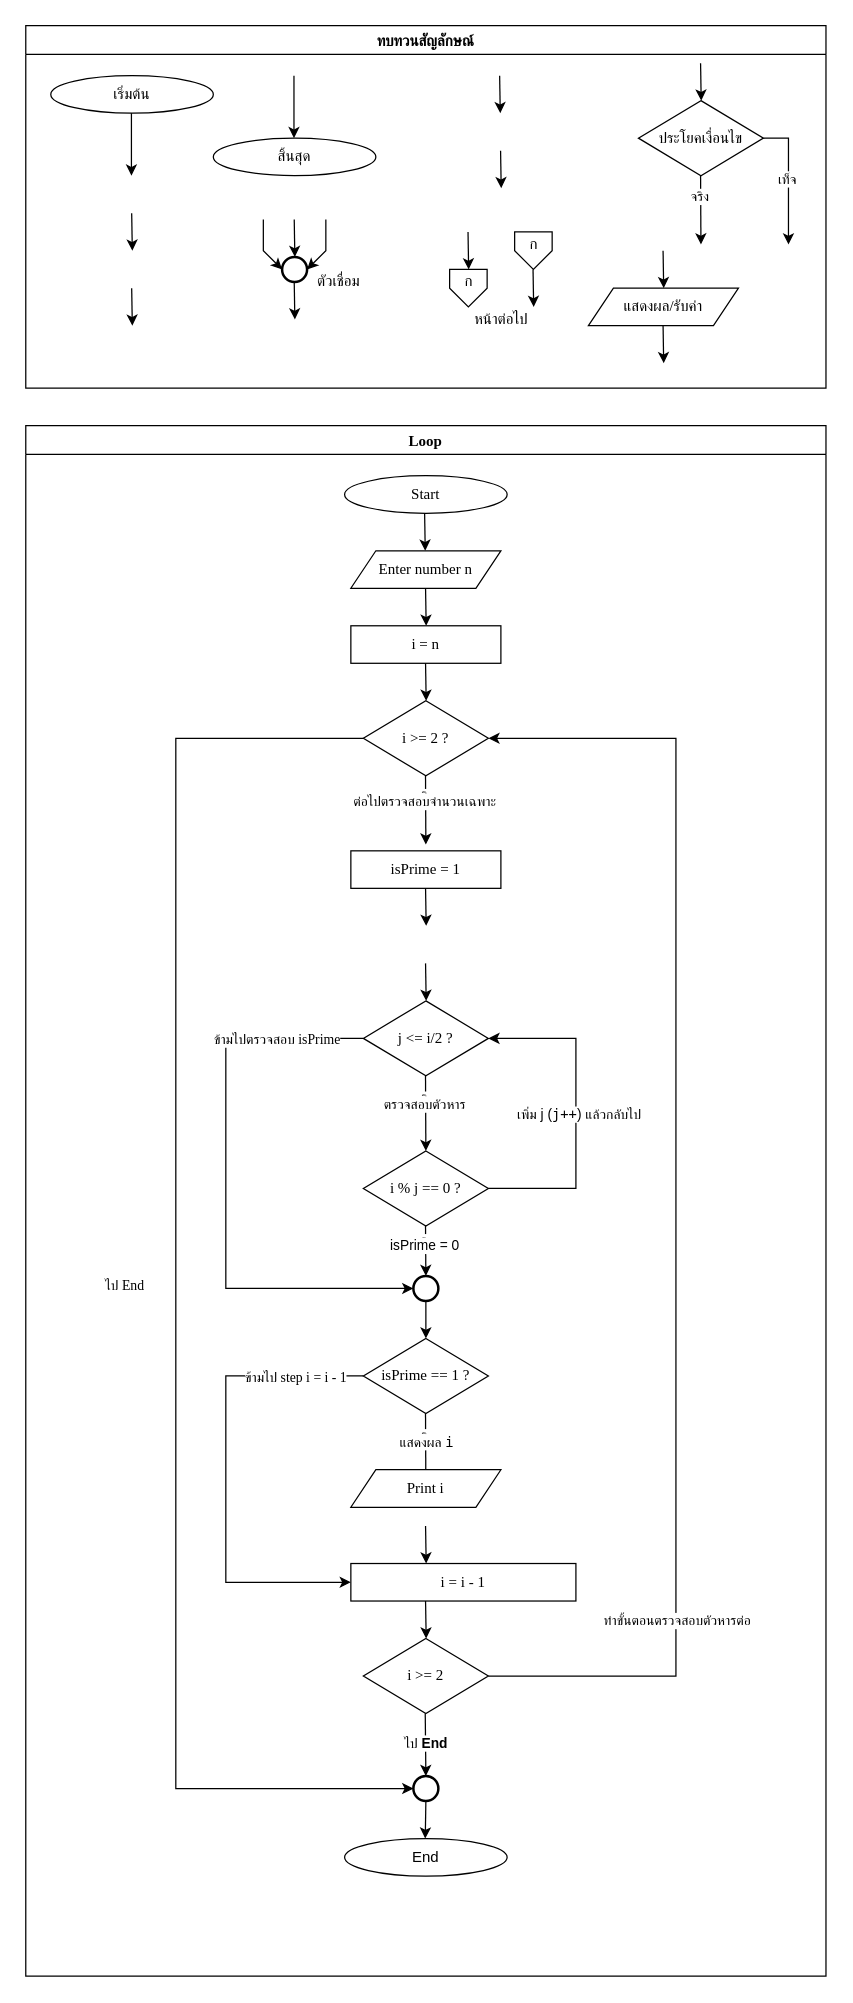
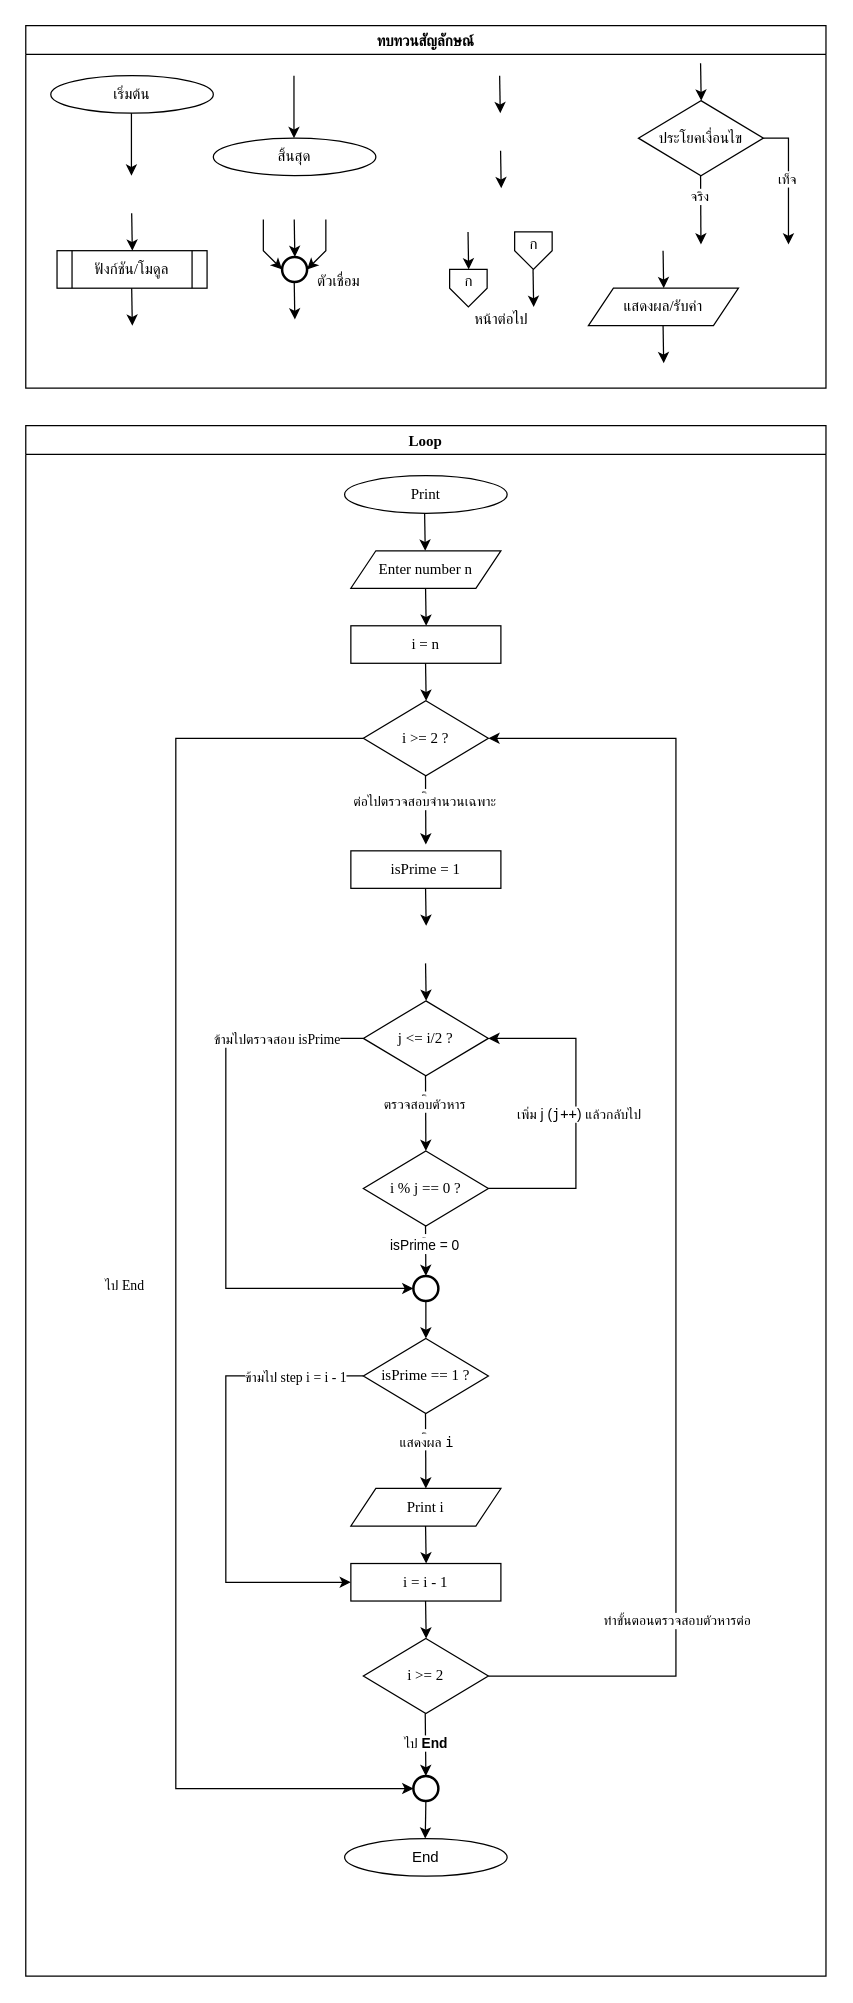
node "ฟังก์ชัน/โมดูล": added
node "Start": label "Start" -> "Print"
node "Print i": moved (426, 1488) -> (426, 1507)
node "i = i - 1": size 225x38 -> 150x38
